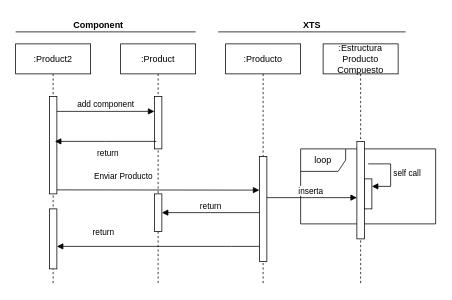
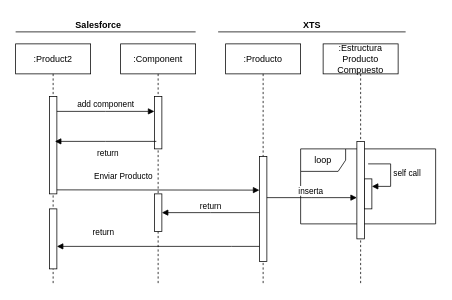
node "Component": label "Component" -> "Salesforce"
node ":Product": label ":Product" -> ":Component"
